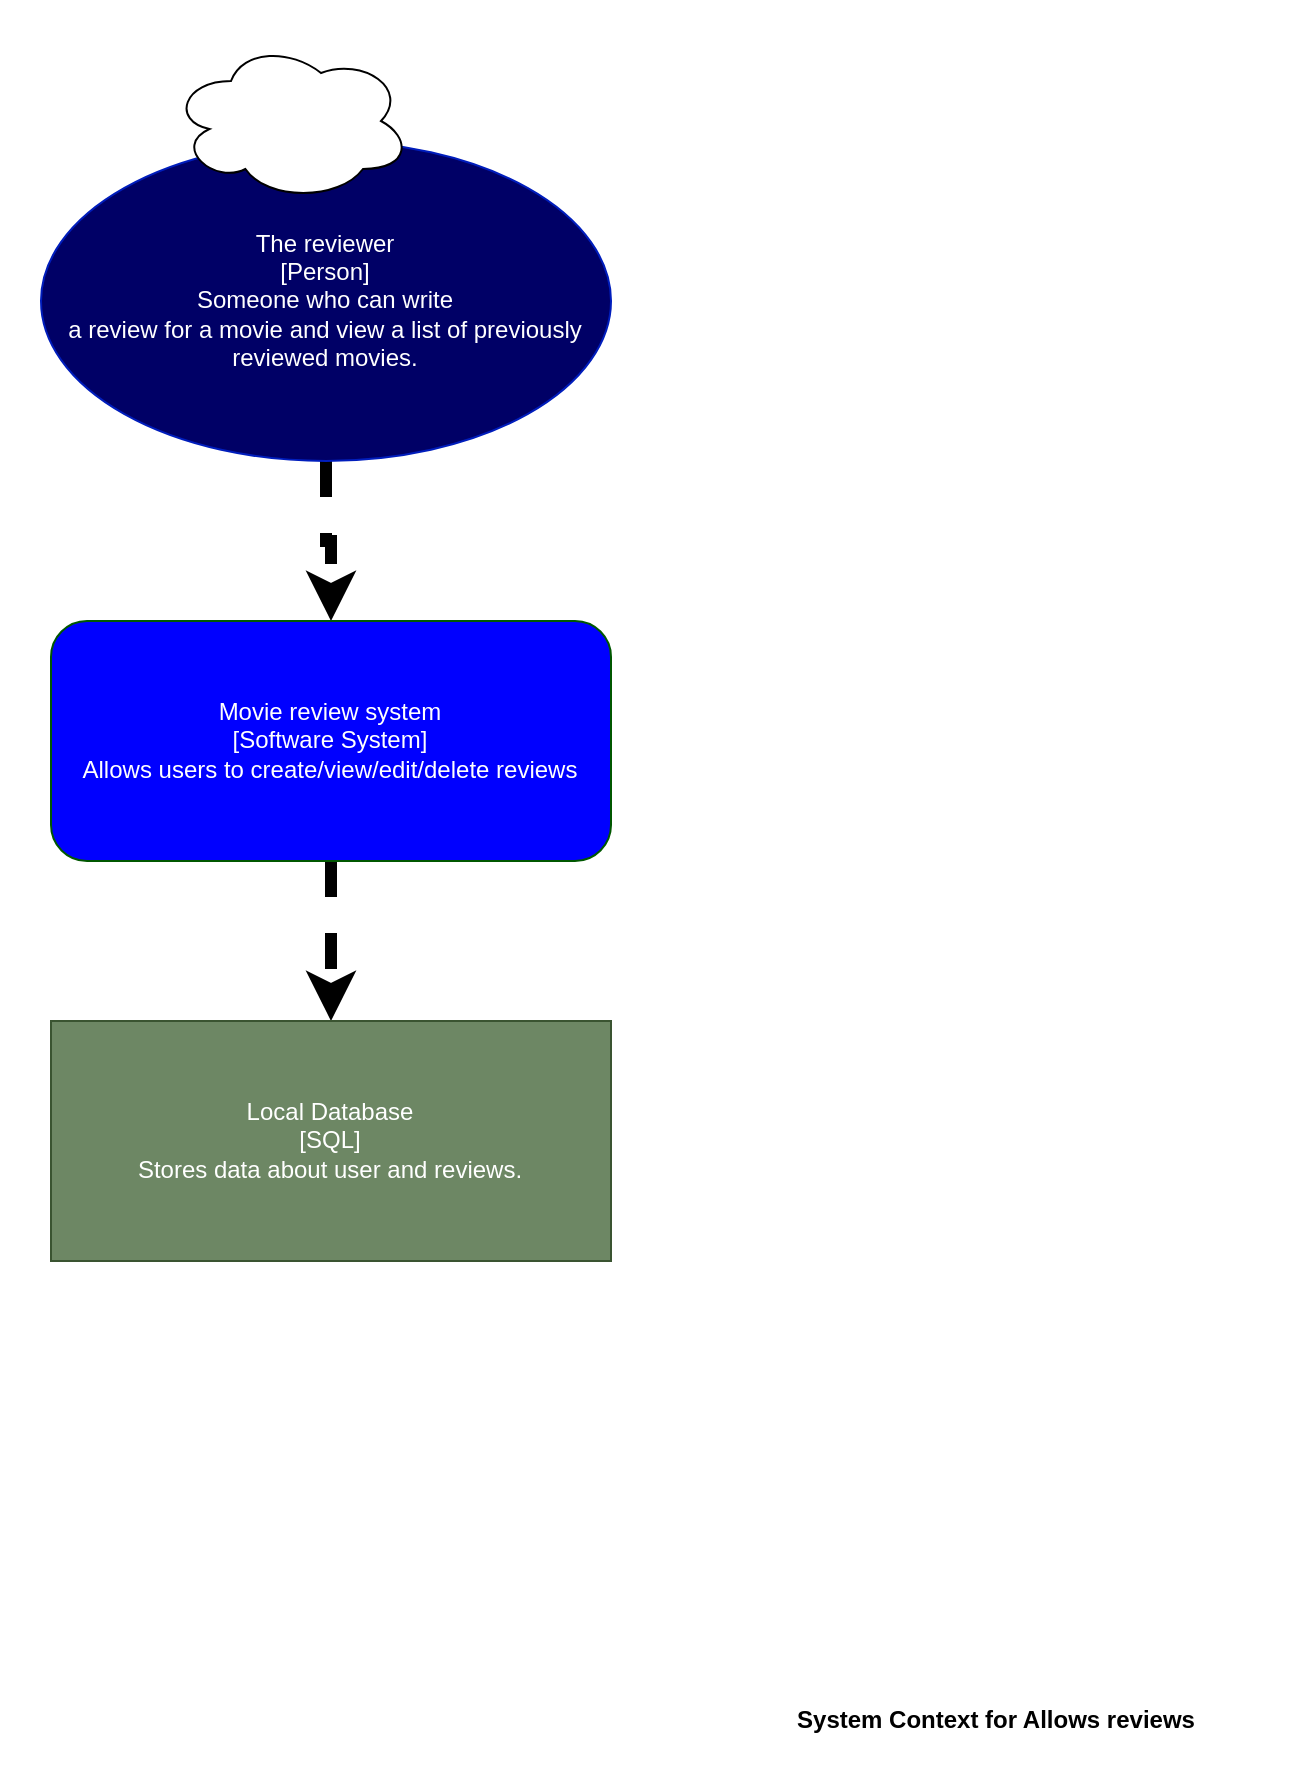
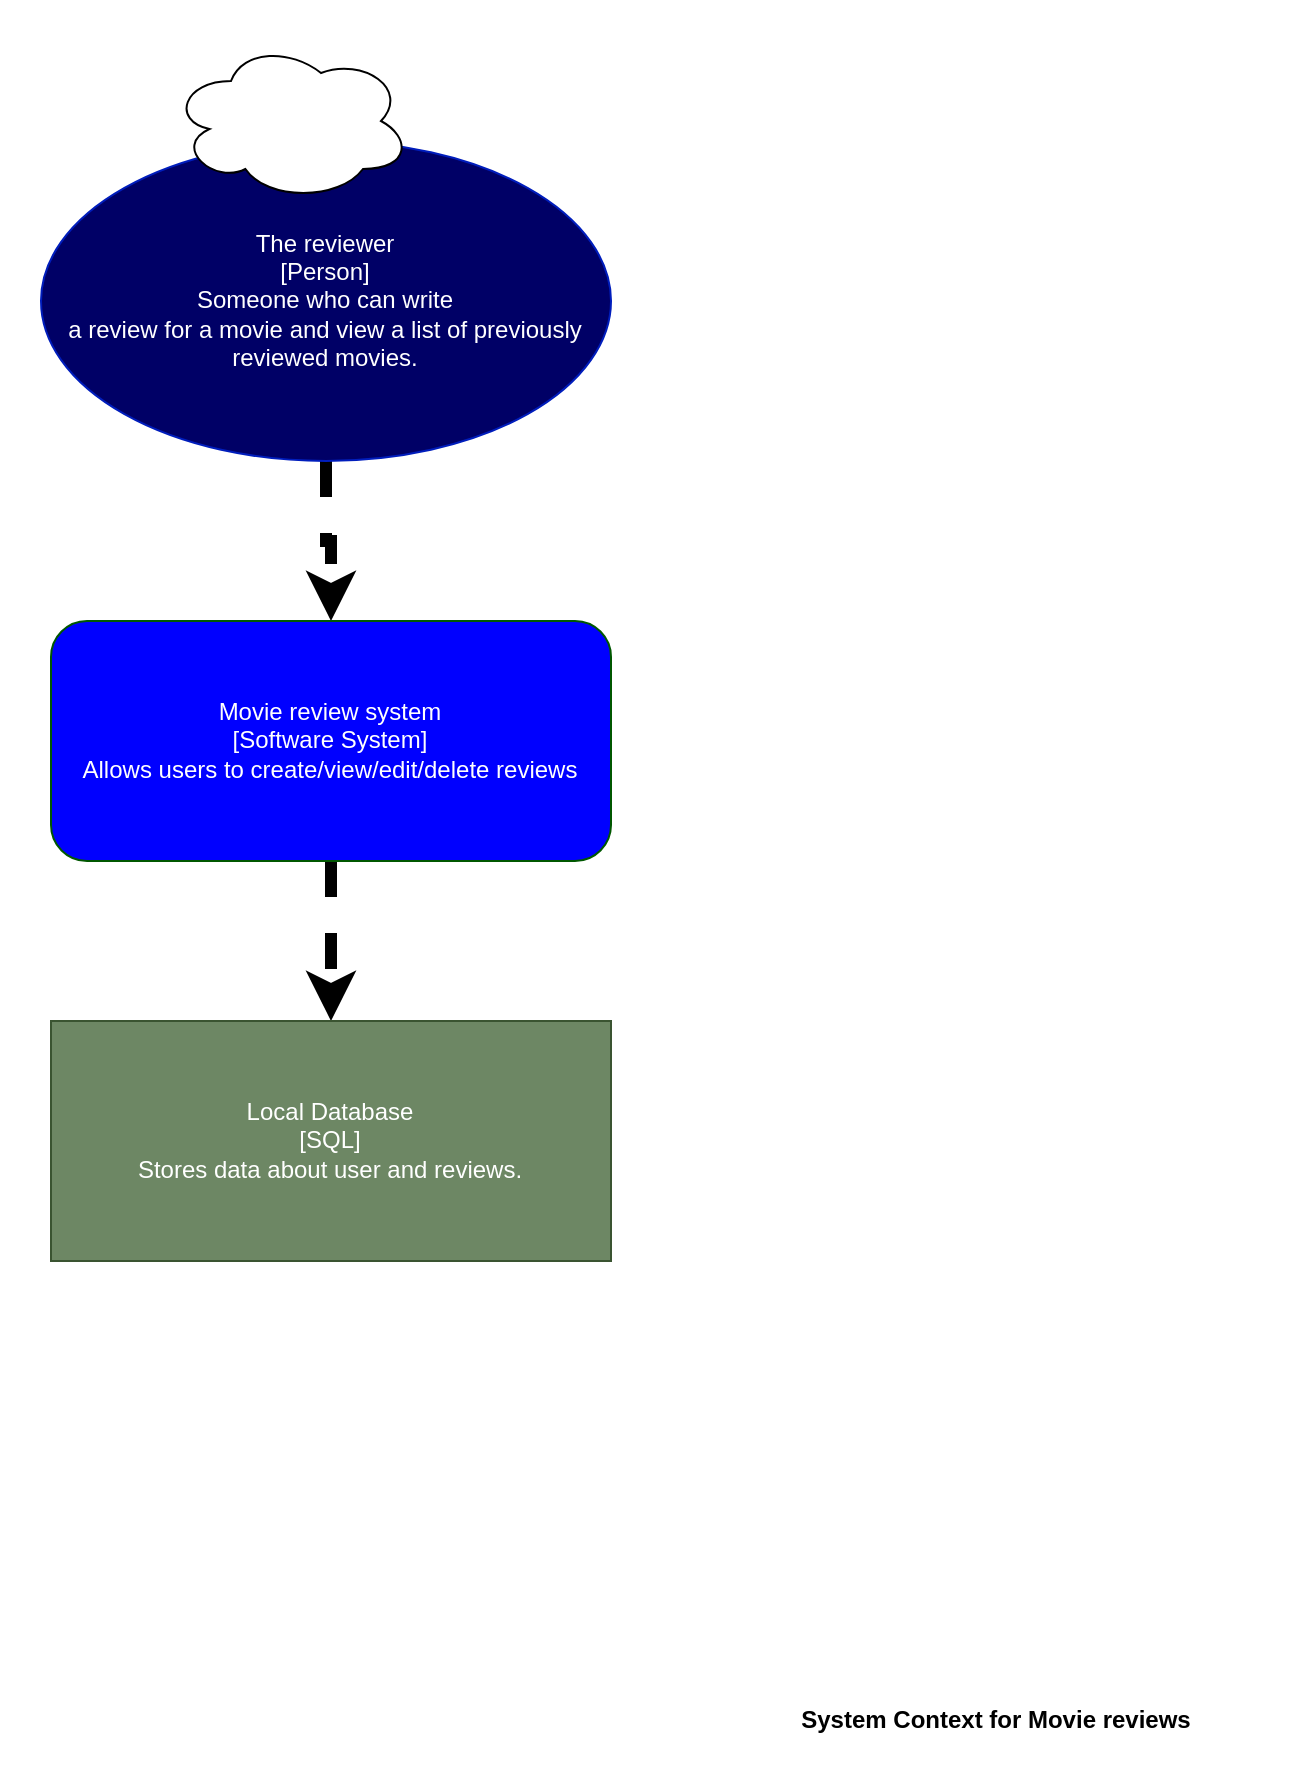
node "System Context for Allows reviews": label "System Context for Allows reviews" -> "System Context for Movie reviews"
